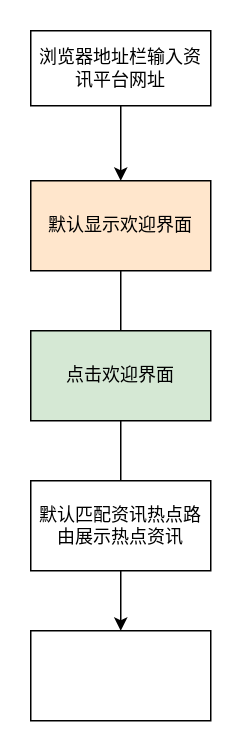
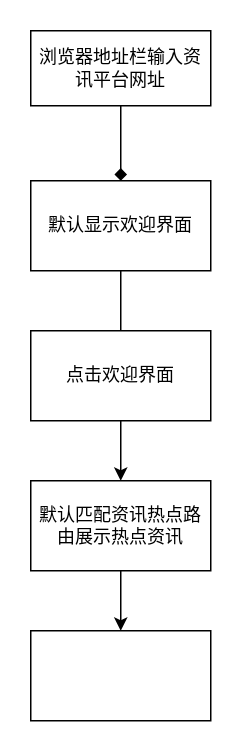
edge "浏览器地址栏输入资讯平台网址" -> "默认显示欢迎界面": arrowhead classic -> diamond
node "默认显示欢迎界面": fillcolor #ffe6cc -> #ffffff
node "点击欢迎界面": fillcolor #d5e8d4 -> #ffffff
edge "点击欢迎界面" -- "默认匹配资讯热点路由展示热点资讯": arrowhead none -> classic
